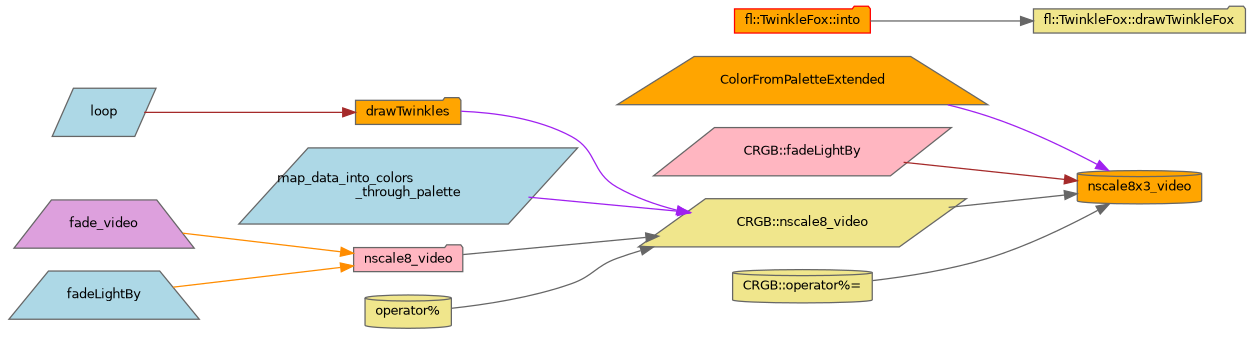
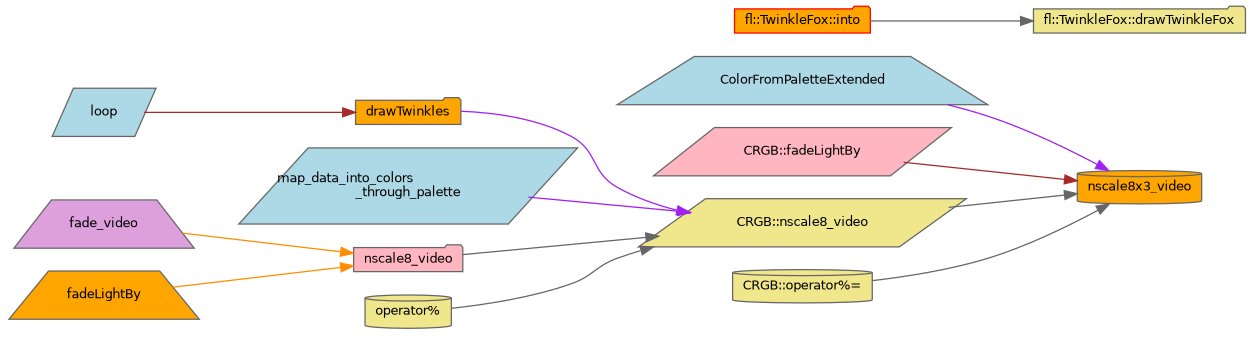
node "ColorFromPaletteExtended": fillcolor orange -> lightblue
node "fadeLightBy": fillcolor lightblue -> orange
